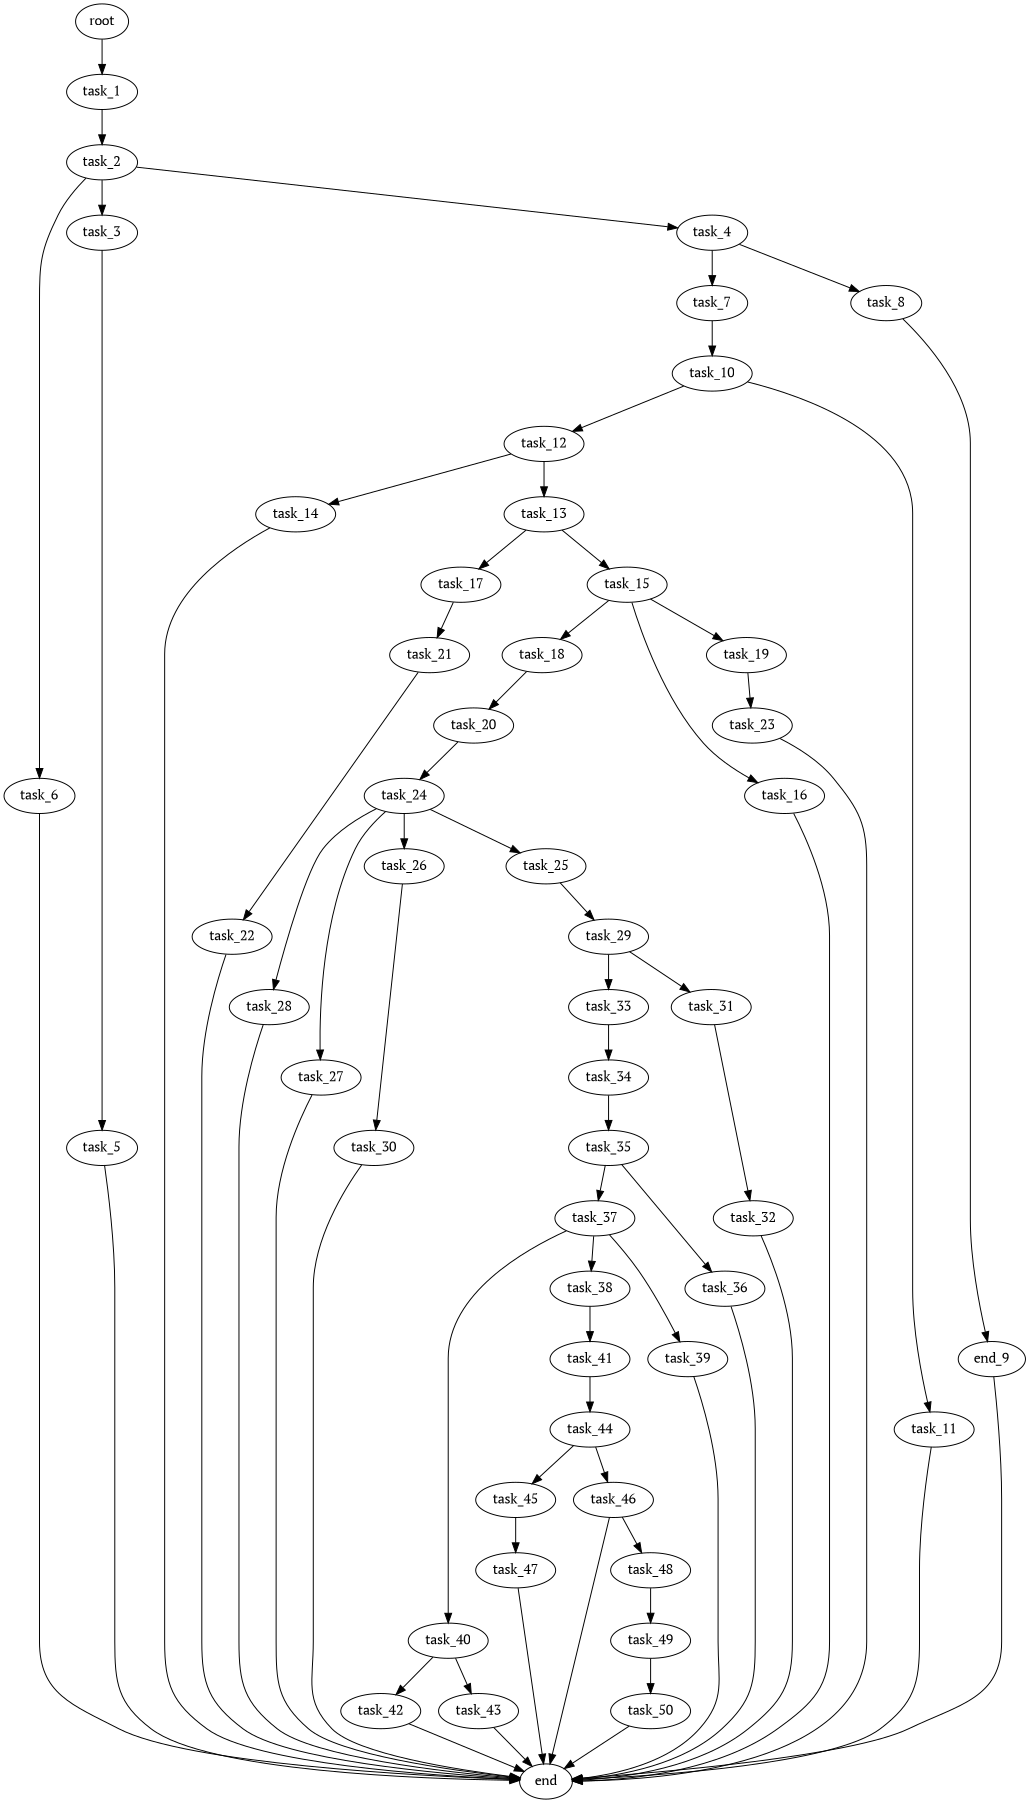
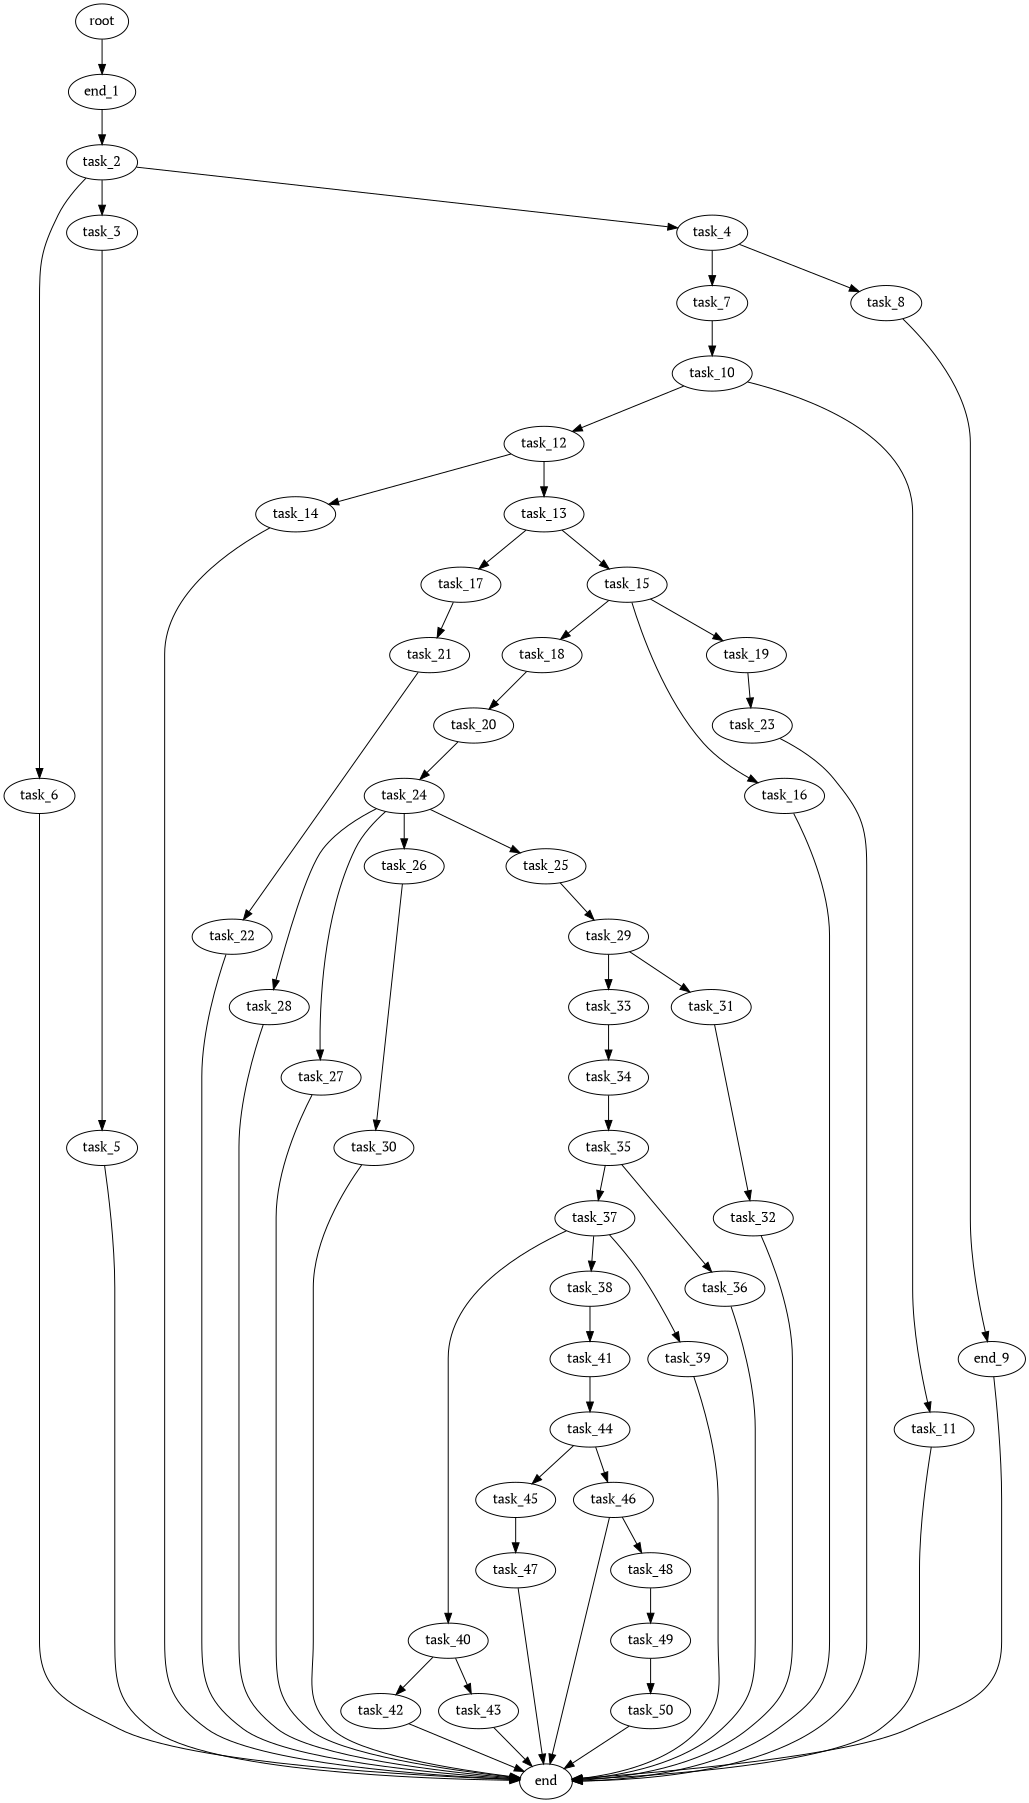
node "task_1": label "task_1" -> "end_1"
